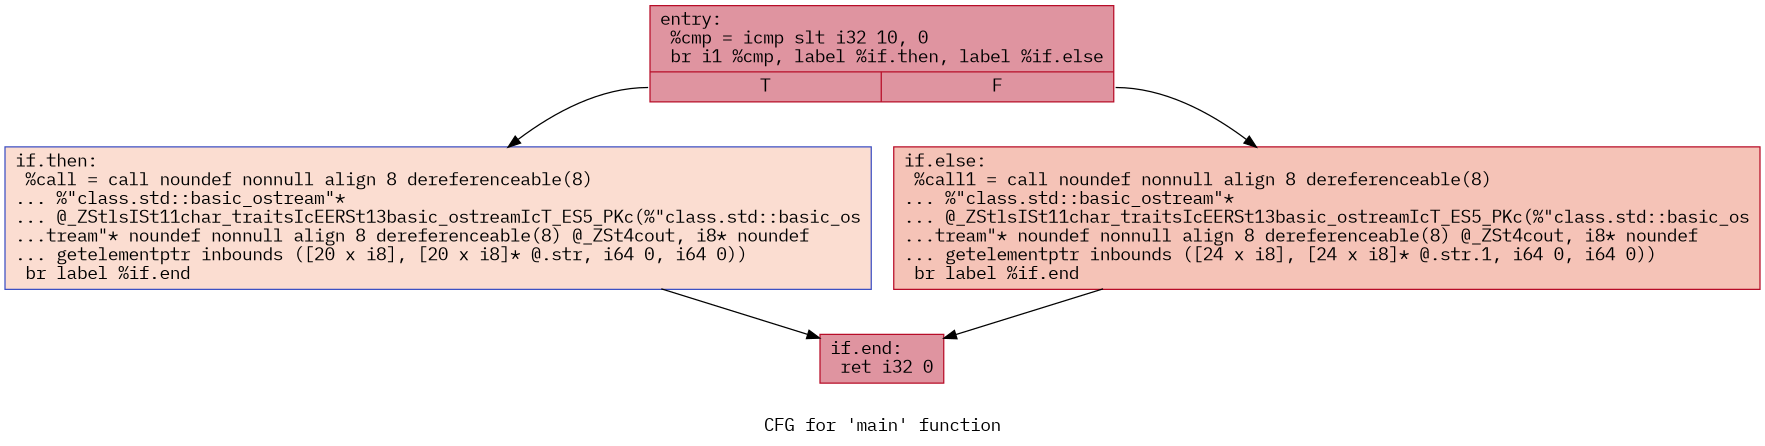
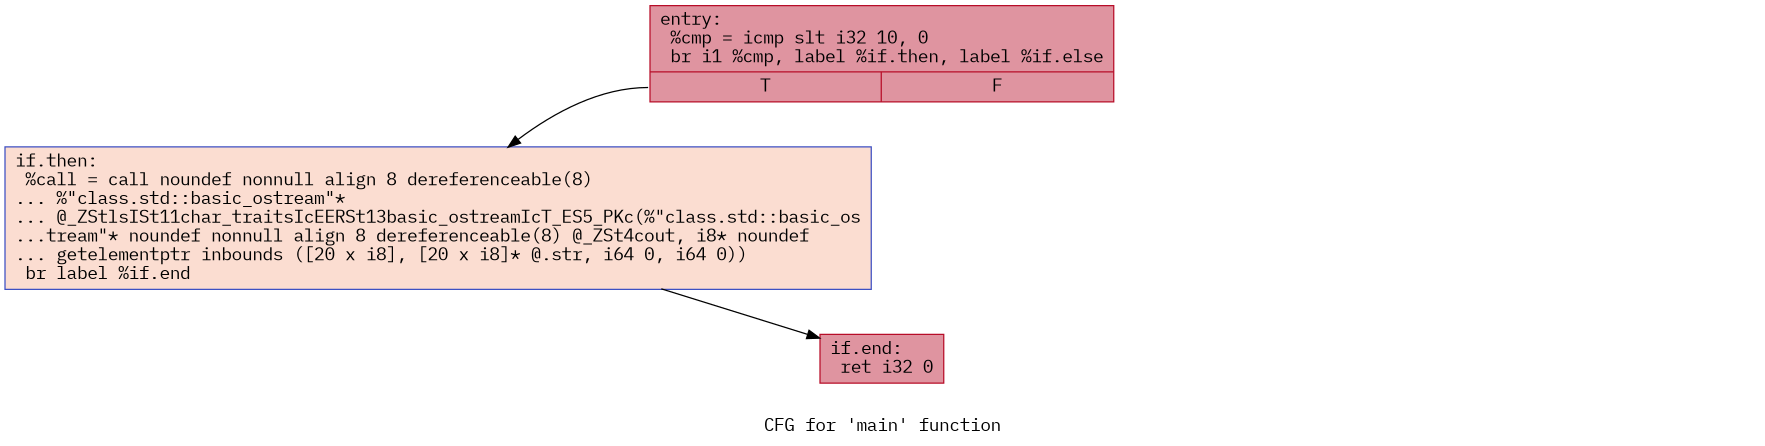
node "if.else:": removed
